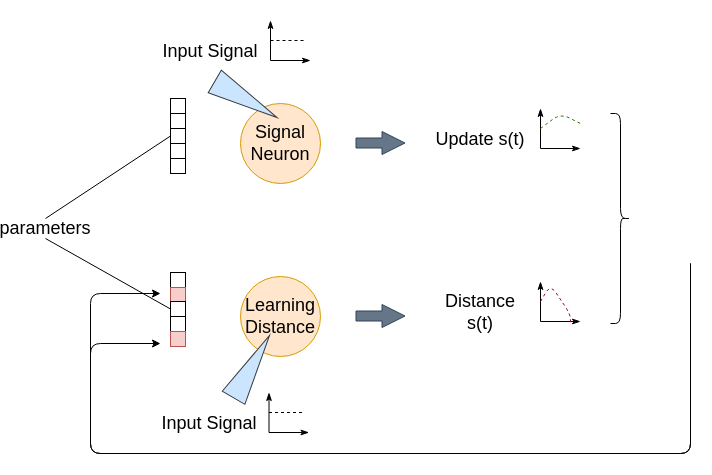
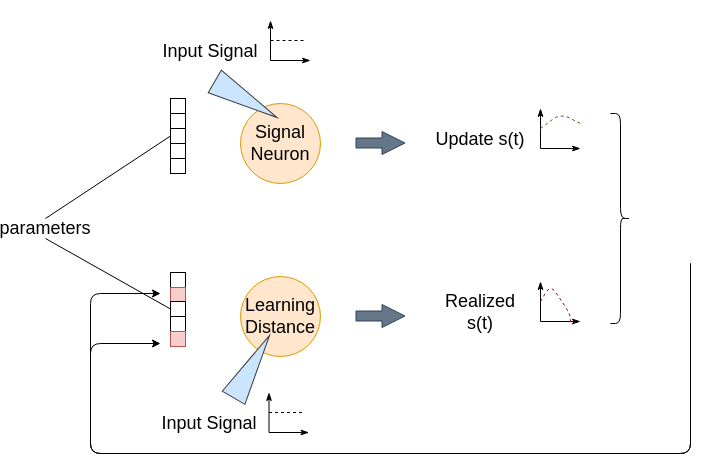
node "Distance s(t)": label "Distance s(t)" -> "Realized s(t)"
